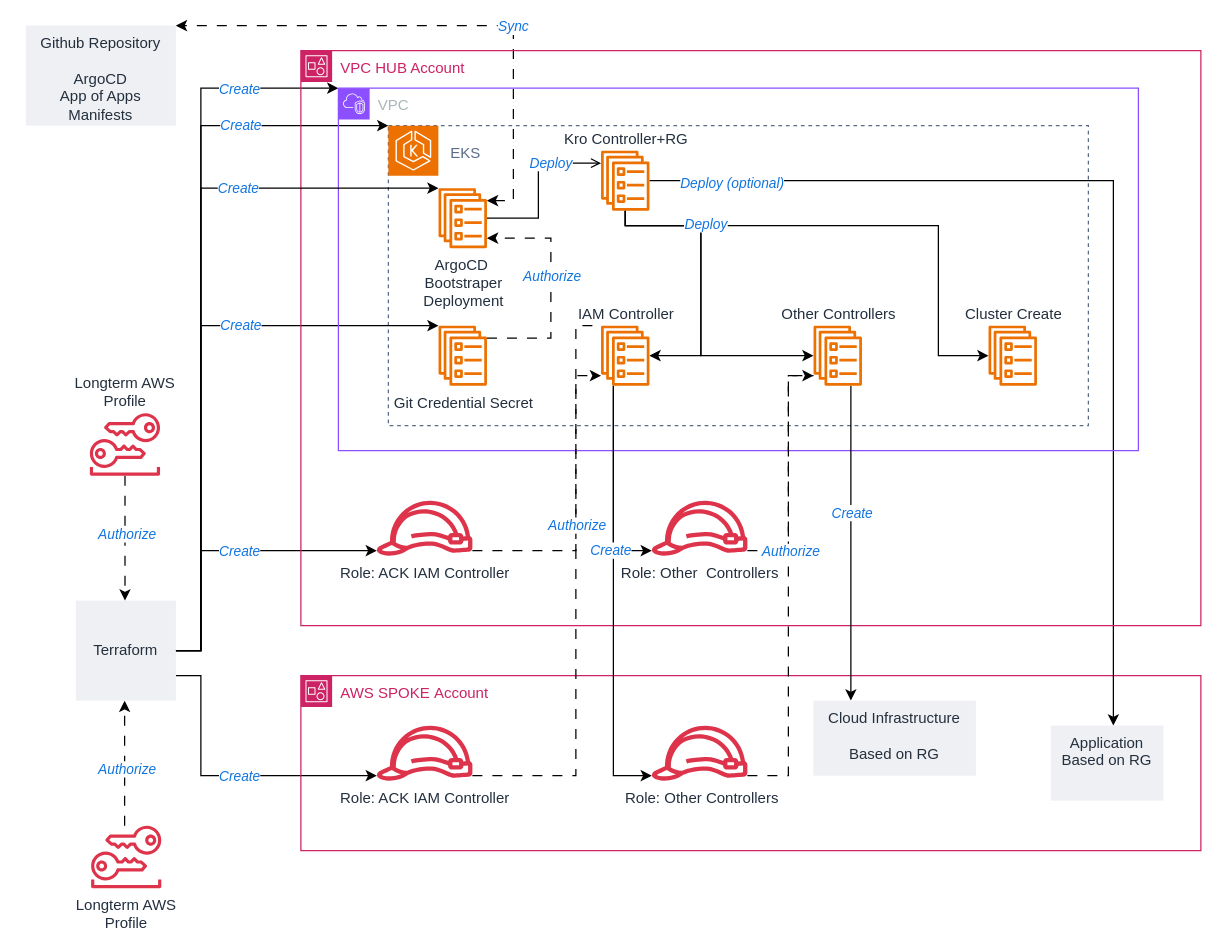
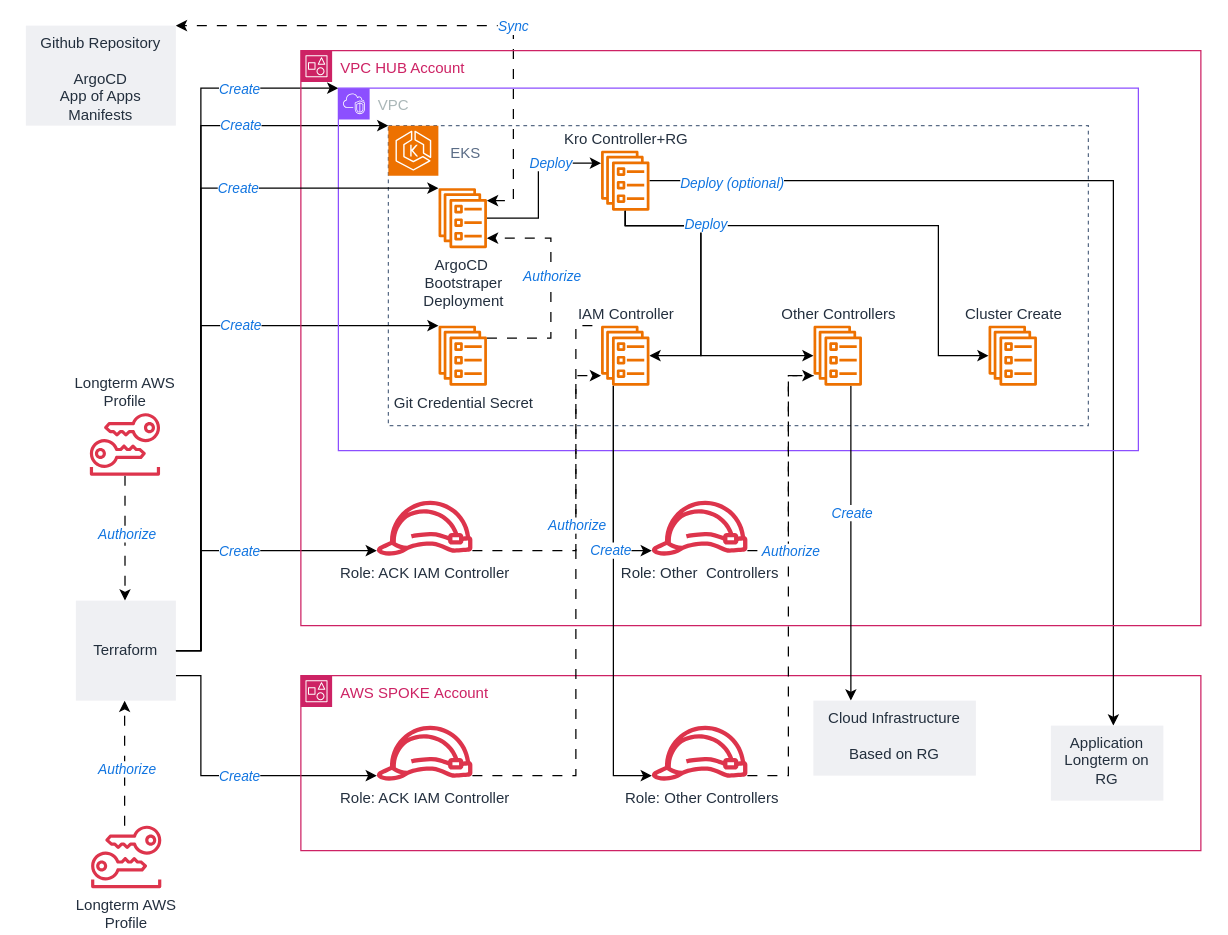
edge "ArgoCD Bootstraper Deployment" -> "Kro Controller+RG": arrowhead open -> classic
node "Application Based on RG": label "Application Based on RG" -> "Application Longterm on RG"
